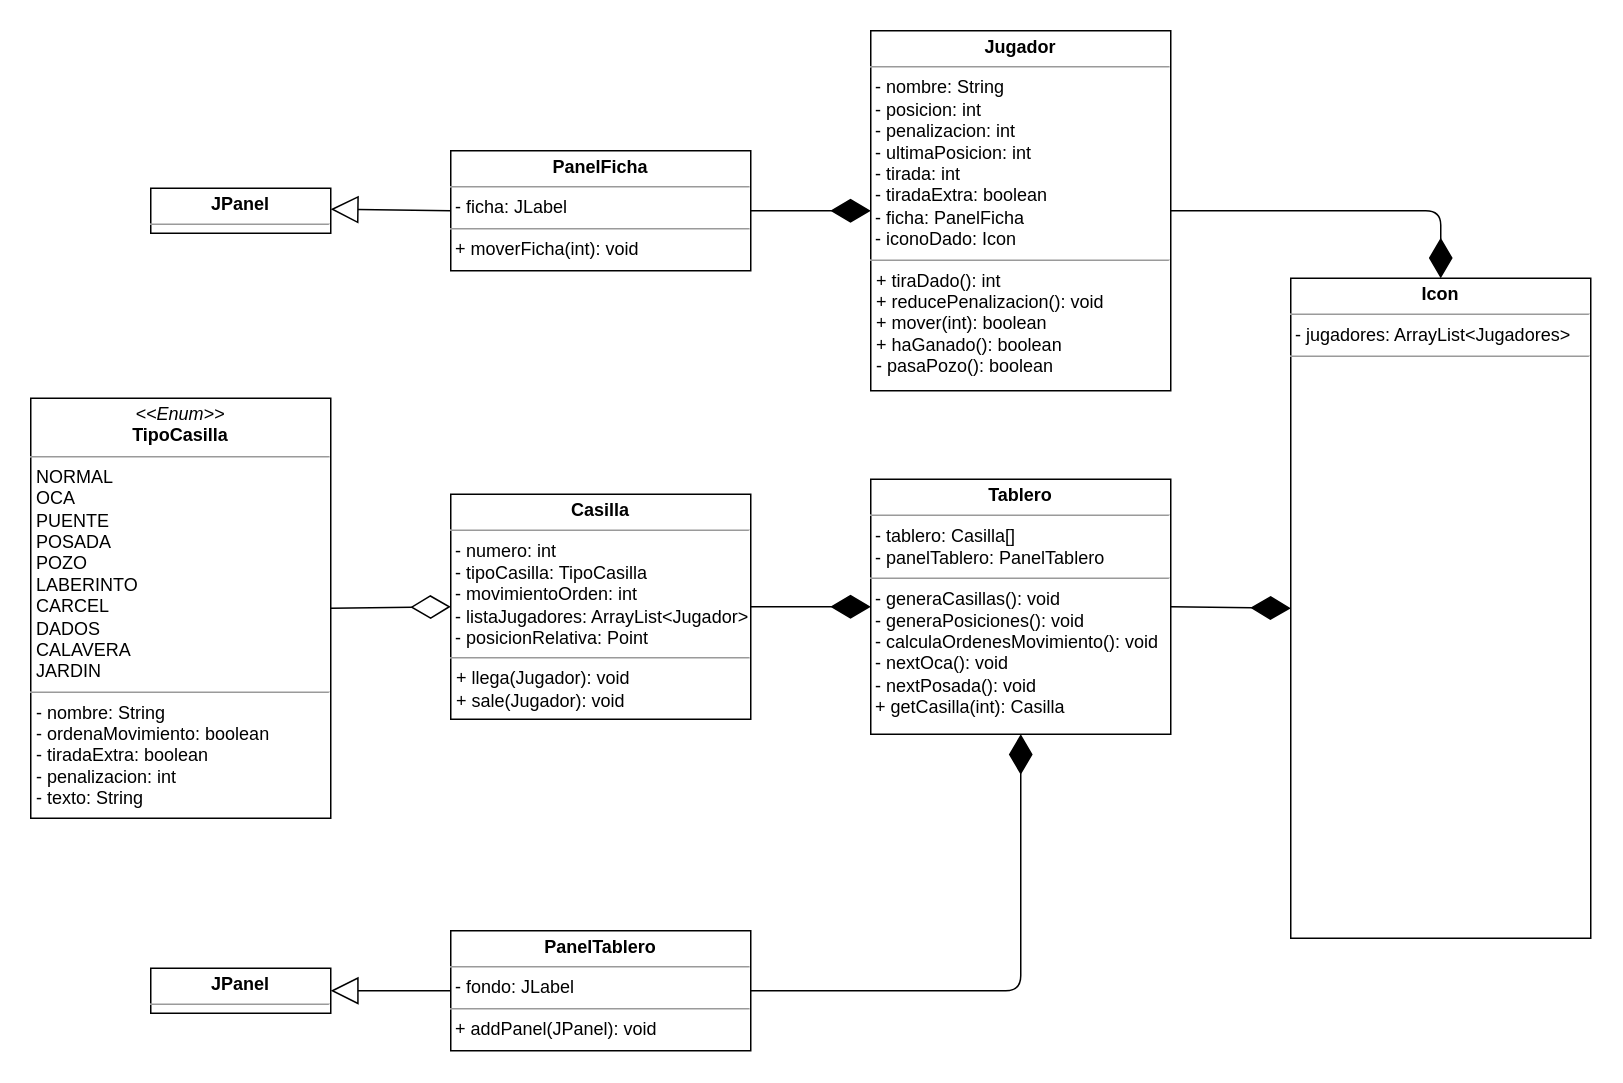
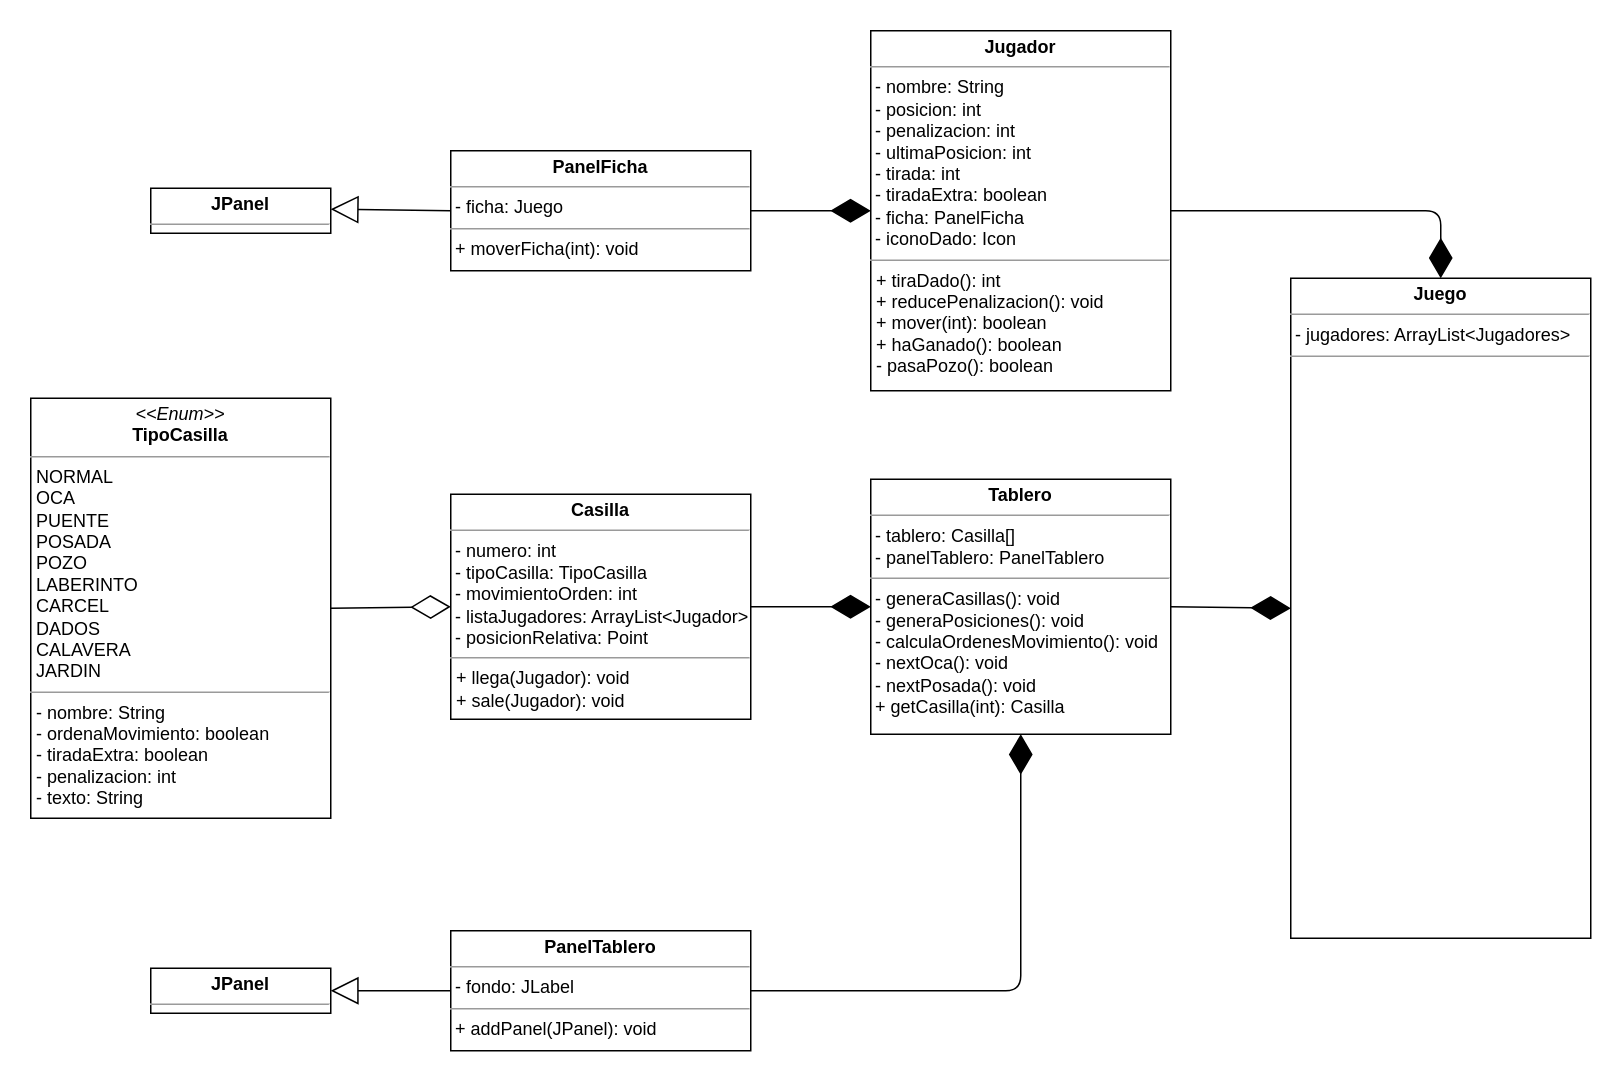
node "PanelFicha - ficha: JLabel + moverFicha(int): void": label "PanelFicha - ficha: JLabel + moverFicha(int): void" -> "PanelFicha - ficha: Juego + moverFicha(int): void"
node "Icon - jugadores: ArrayList<Jugadores>": label "Icon - jugadores: ArrayList<Jugadores>" -> "Juego - jugadores: ArrayList<Jugadores>"
